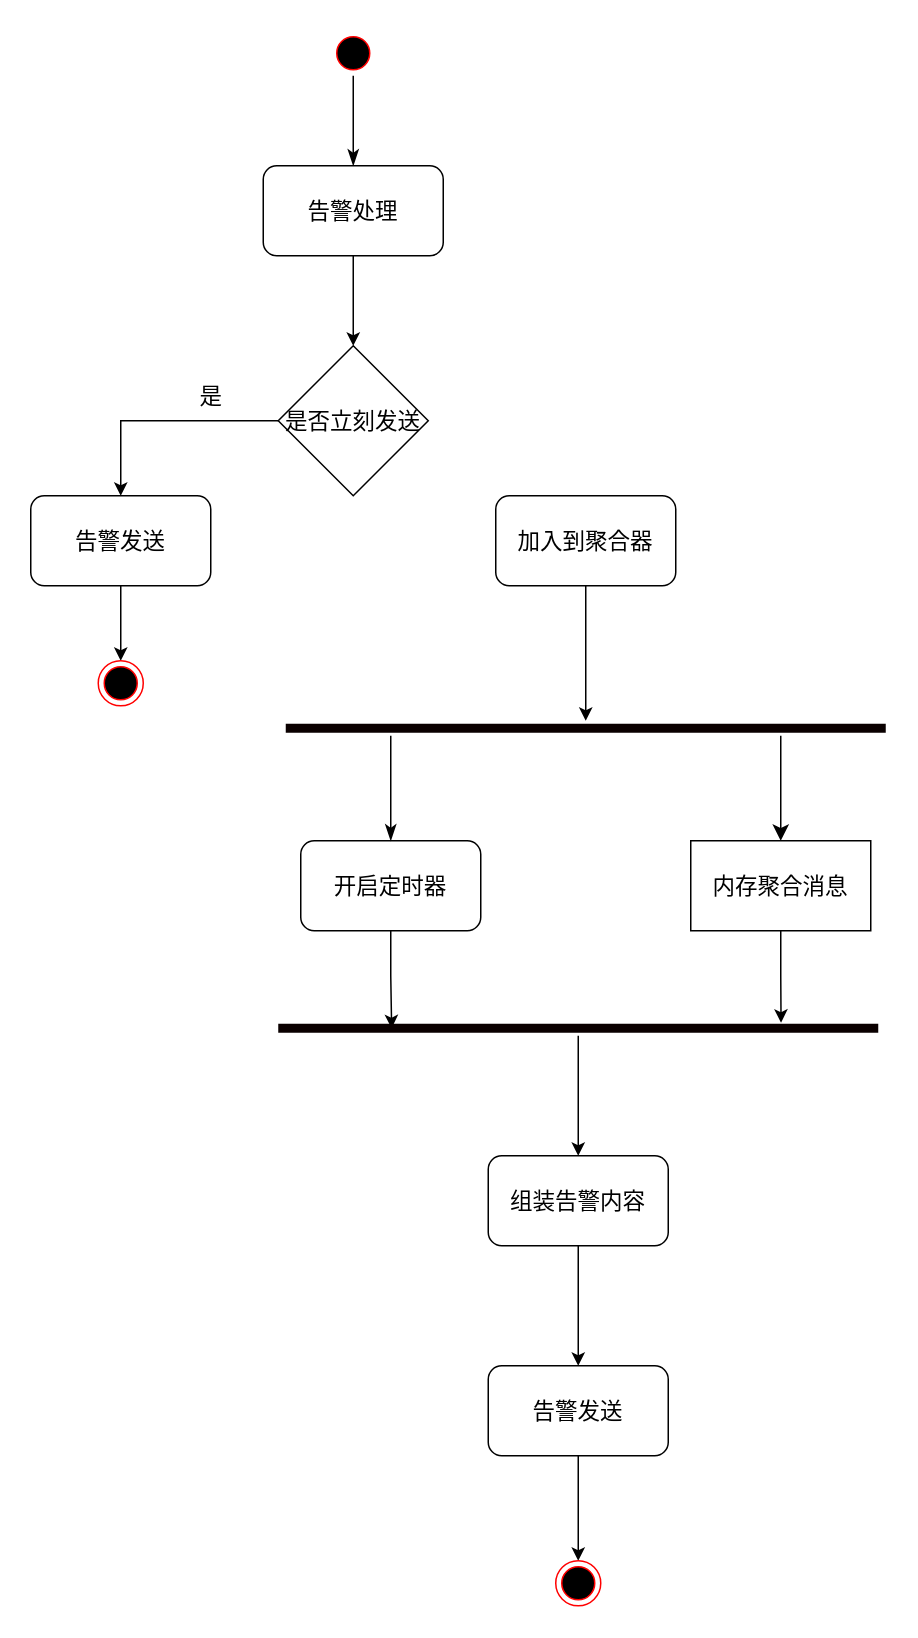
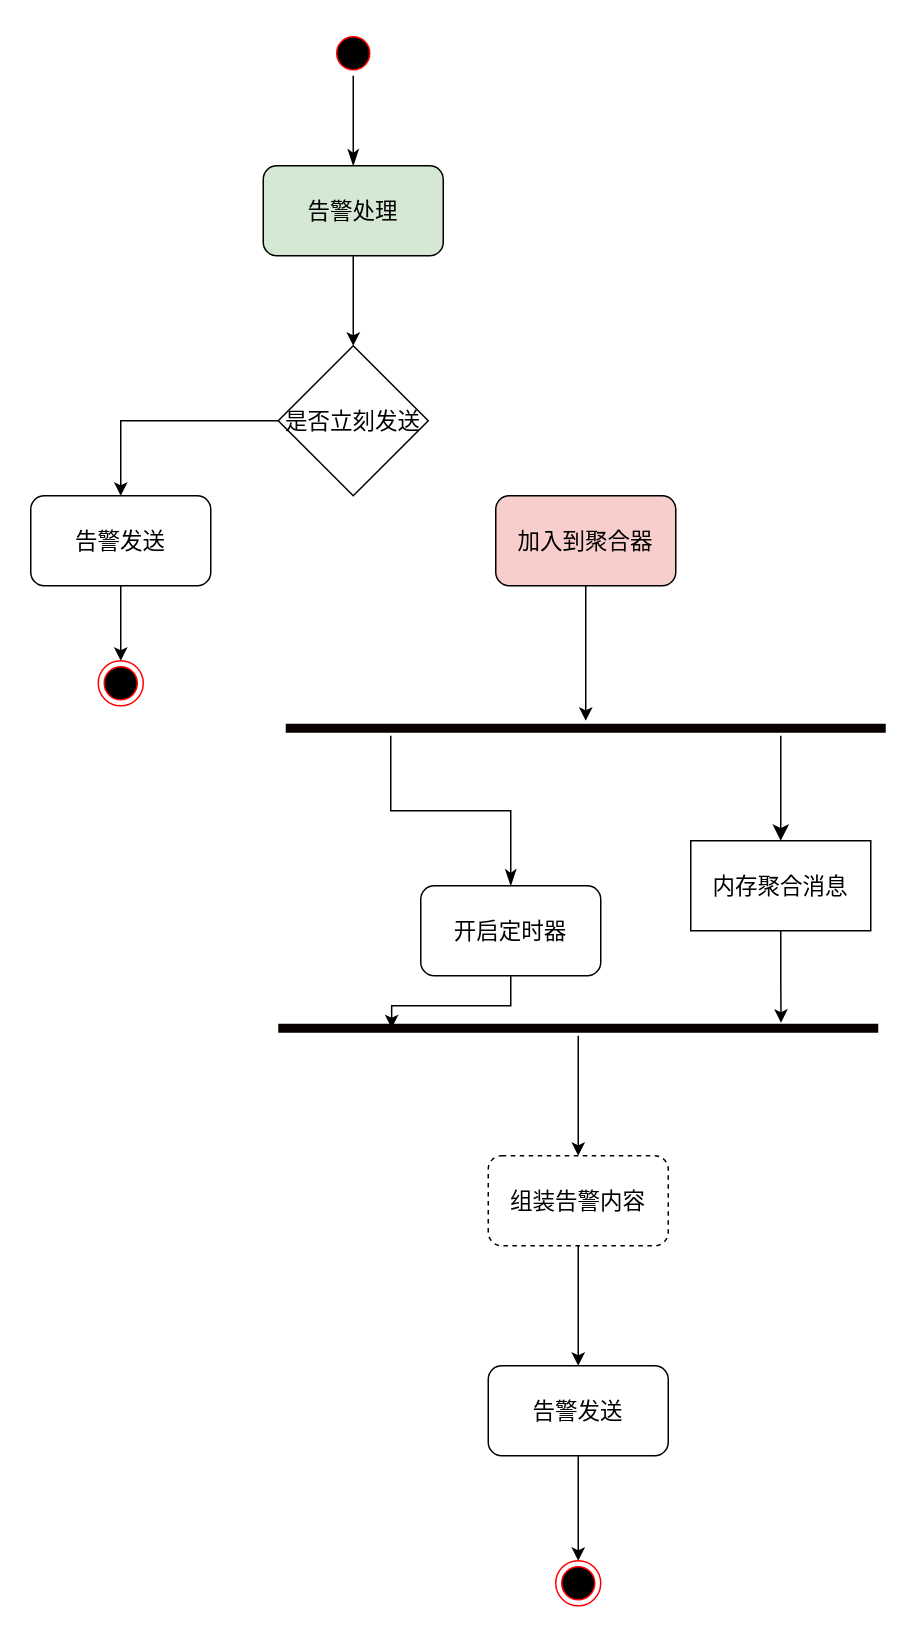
node "告警处理": fillcolor #ffffff -> #d5e8d4
node "是": removed
node "加入到聚合器": fillcolor #ffffff -> #f8cecc
node "开启定时器": moved (391, 886) -> (511, 931)
node "组装告警内容": style solid -> dashed
